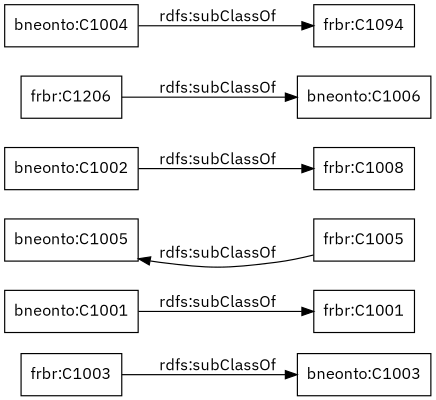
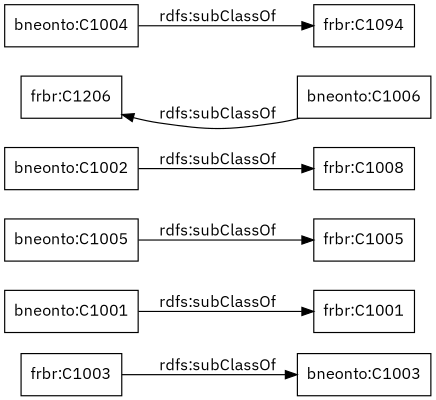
edge "frbr:C1206" -> "bneonto:C1006": reversed
edge "frbr:C1005" -> "bneonto:C1005": reversed
